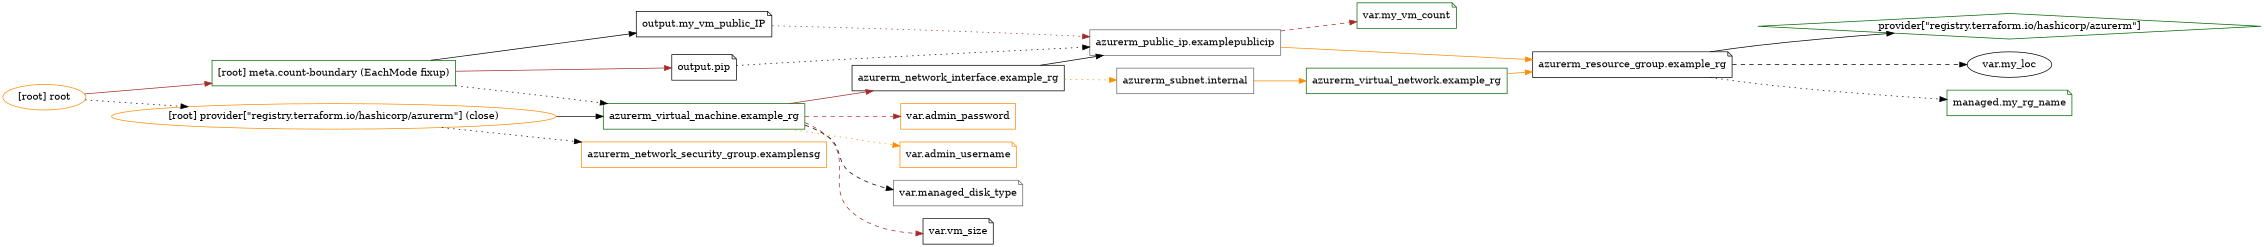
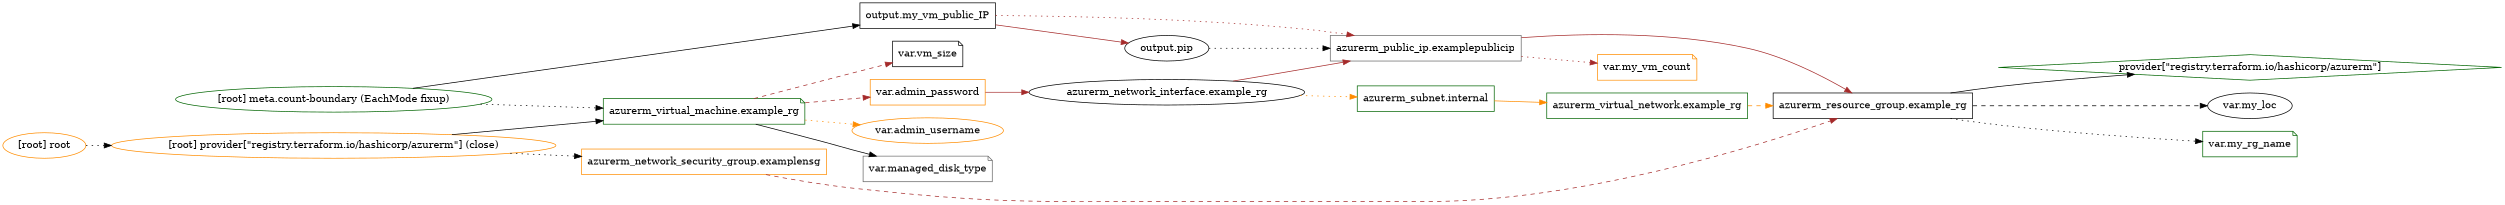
node "var.my_vm_count": color darkgreen -> darkorange
node "output.my_vm_public_IP": shape note -> box
edge "azurerm_public_ip.examplepublicip" -> "var.my_vm_count": style dashed -> dotted
edge "azurerm_public_ip.examplepublicip" -> "azurerm_resource_group.example_rg": color darkorange -> brown
edge "azurerm_network_interface.example_rg" -> "azurerm_public_ip.examplepublicip": color black -> brown
node "azurerm_resource_group.example_rg": shape note -> box
node "output.pip": shape note -> ellipse
edge "[root] meta.count-boundary (EachMode fixup)" -> "output.pip": now "output.my_vm_public_IP" -> "output.pip"
node "[root] meta.count-boundary (EachMode fixup)": shape box -> ellipse
edge "azurerm_virtual_network.example_rg" -> "azurerm_resource_group.example_rg": style solid -> dashed
node "azurerm_network_interface.example_rg": shape box -> ellipse
node "azurerm_subnet.internal": color gray40 -> darkgreen
edge "[root] root" -> "[root] meta.count-boundary (EachMode fixup)": removed
edge "azurerm_virtual_machine.example_rg" -> "azurerm_network_interface.example_rg": now "var.admin_password" -> "azurerm_network_interface.example_rg"
node "managed.my_rg_name": label "managed.my_rg_name" -> "var.my_rg_name"
node "azurerm_virtual_machine.example_rg": shape box -> note
node "var.admin_username": shape note -> ellipse
edge "azurerm_virtual_machine.example_rg" -> "var.managed_disk_type": style dashed -> solid
edge "azurerm_network_security_group.examplensg" -> "azurerm_resource_group.example_rg": added
